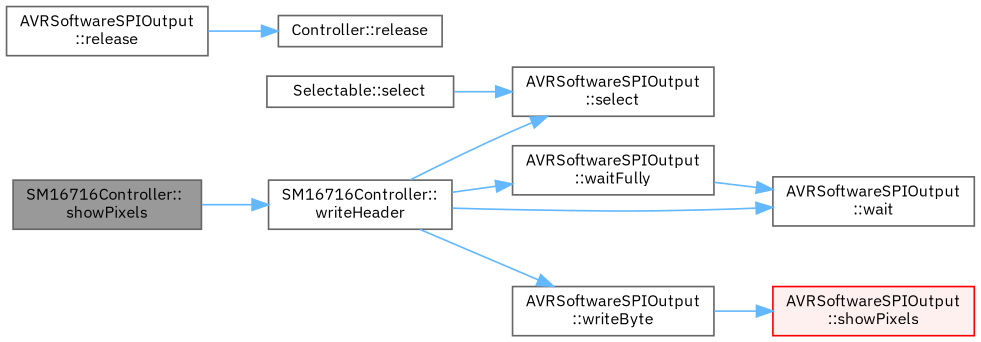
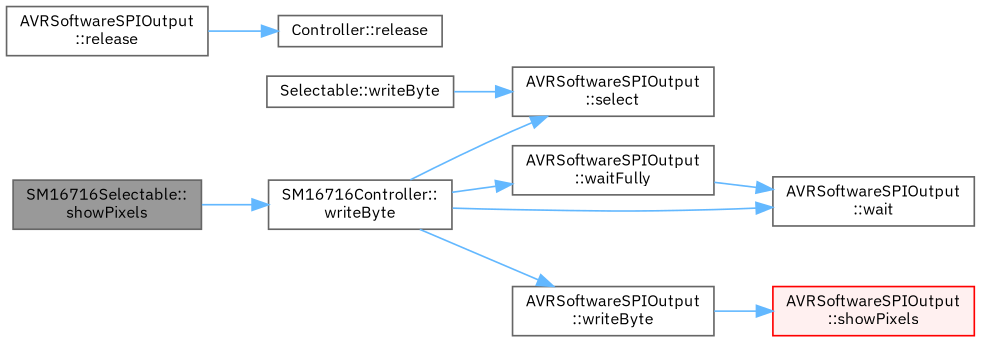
node "Selectable::select": label "Selectable::select" -> "Selectable::writeByte"
node "SM16716Controller:: showPixels": label "SM16716Controller:: showPixels" -> "SM16716Selectable:: showPixels"
node "SM16716Controller:: writeHeader": label "SM16716Controller:: writeHeader" -> "SM16716Controller:: writeByte"
